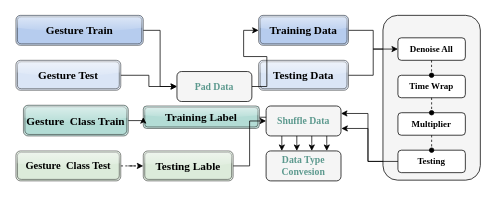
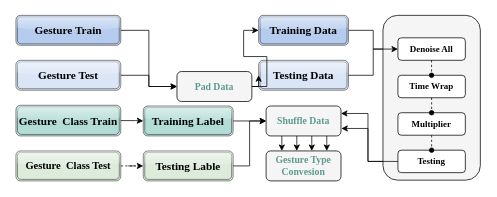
node "Gesture Train": size 128x30 -> 105x30
edge "Pad Data" -> "Testing Data": added
node "Training Label": size 116x23 -> 90x30
node "Gesture Class Train": moved (75, 121) -> (68, 121)
node "Data Type Convesion": label "Data Type Convesion" -> "Gesture Type Convesion"
